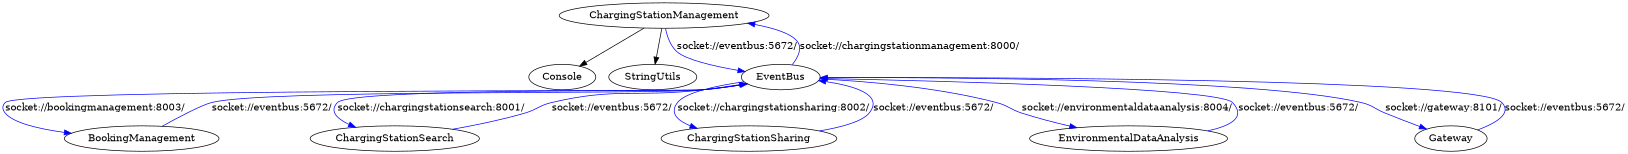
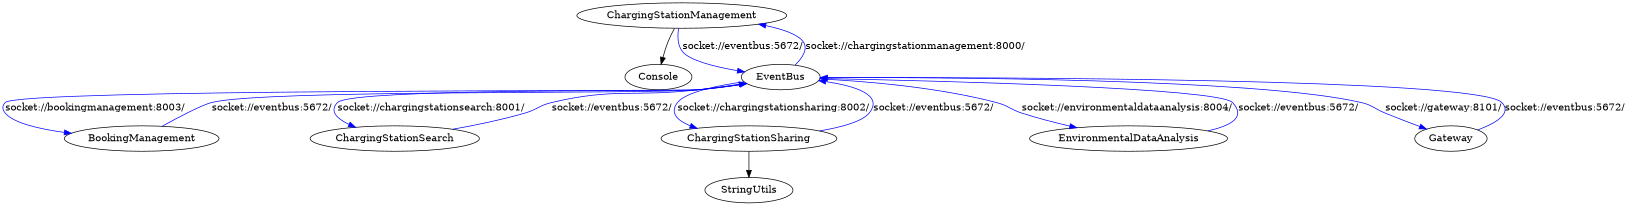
edge "ChargingStationManagement" -> "StringUtils": now "ChargingStationSharing" -> "StringUtils"
